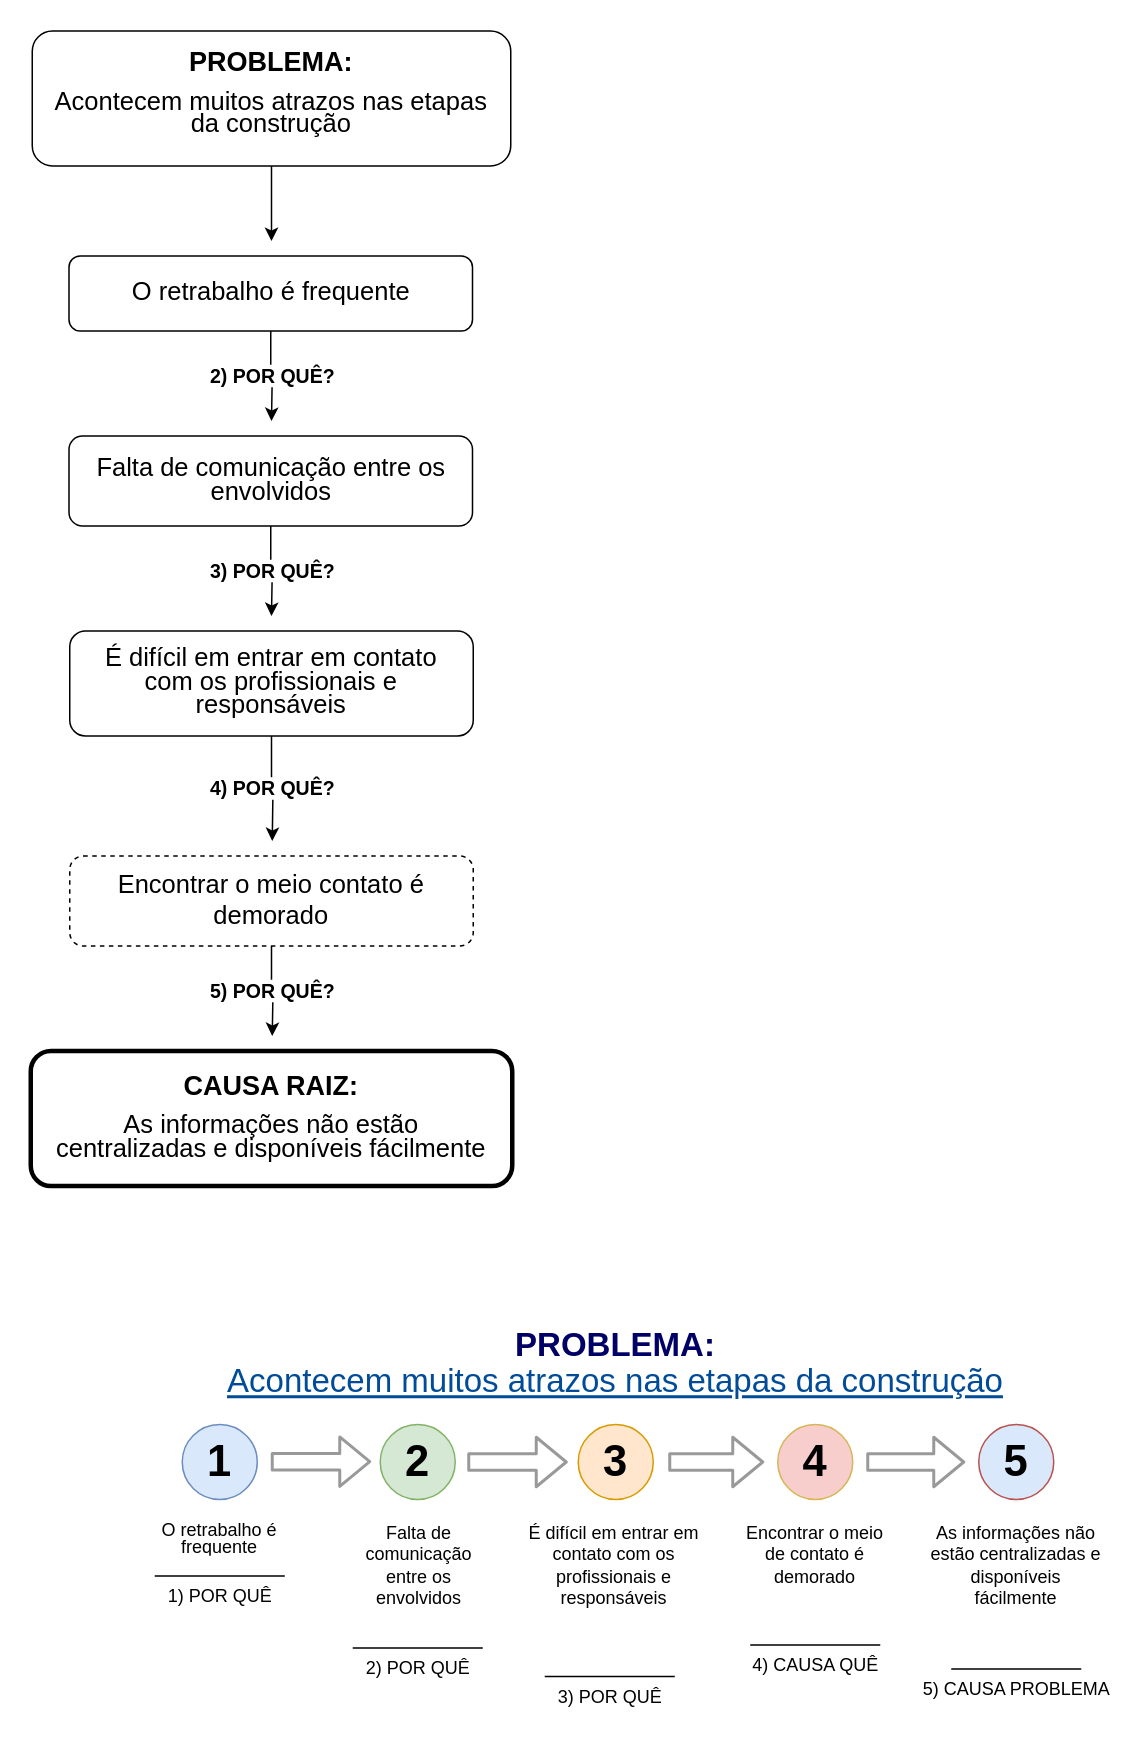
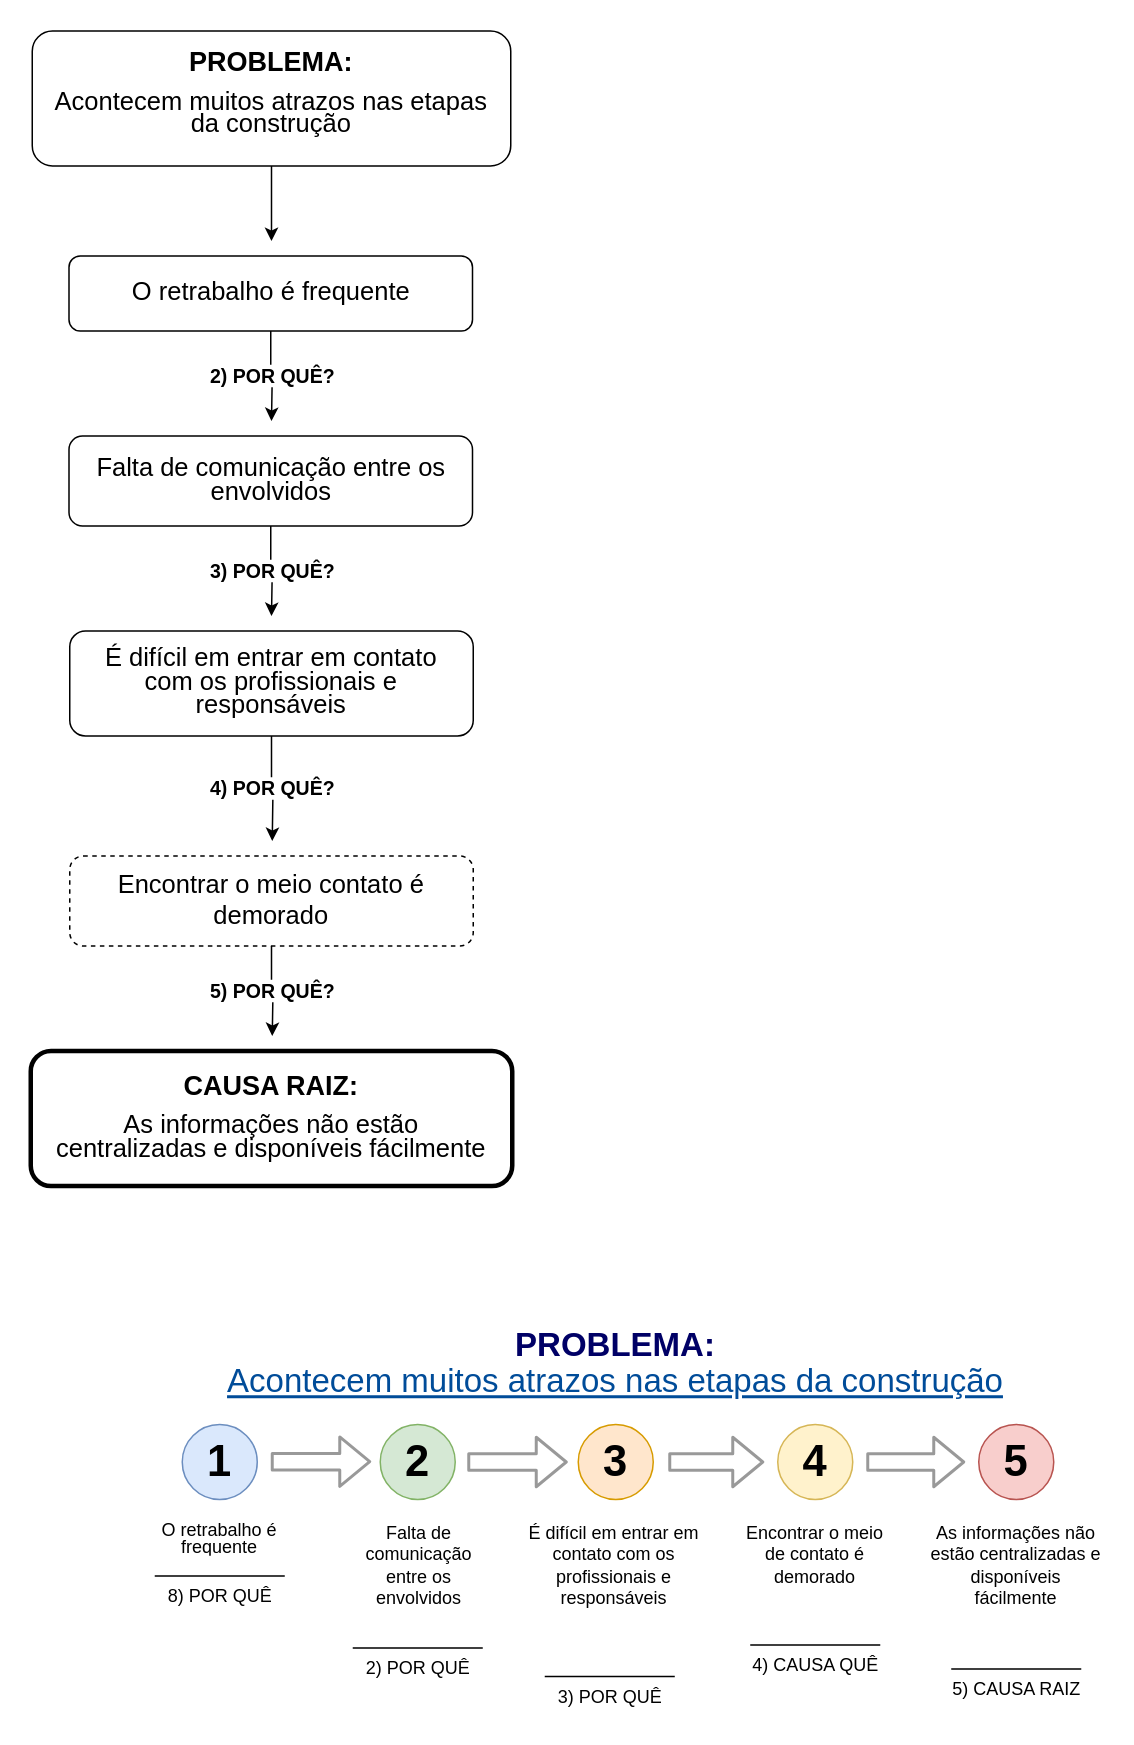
node "4": fillcolor #f8cecc -> #fff2cc
node "5": fillcolor #dae8fc -> #f8cecc
node "1) POR QUÊ": label "1) POR QUÊ" -> "8) POR QUÊ"
node "5) CAUSA PROBLEMA": label "5) CAUSA PROBLEMA" -> "5) CAUSA RAIZ"
